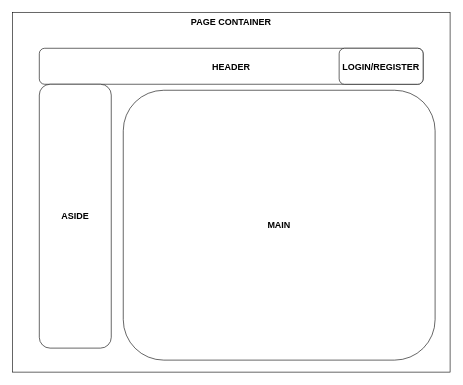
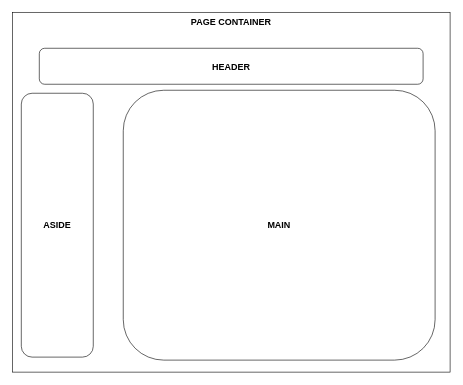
node "LOGIN/REGISTER": removed
node "ASIDE": moved (75, 216) -> (57, 225)
